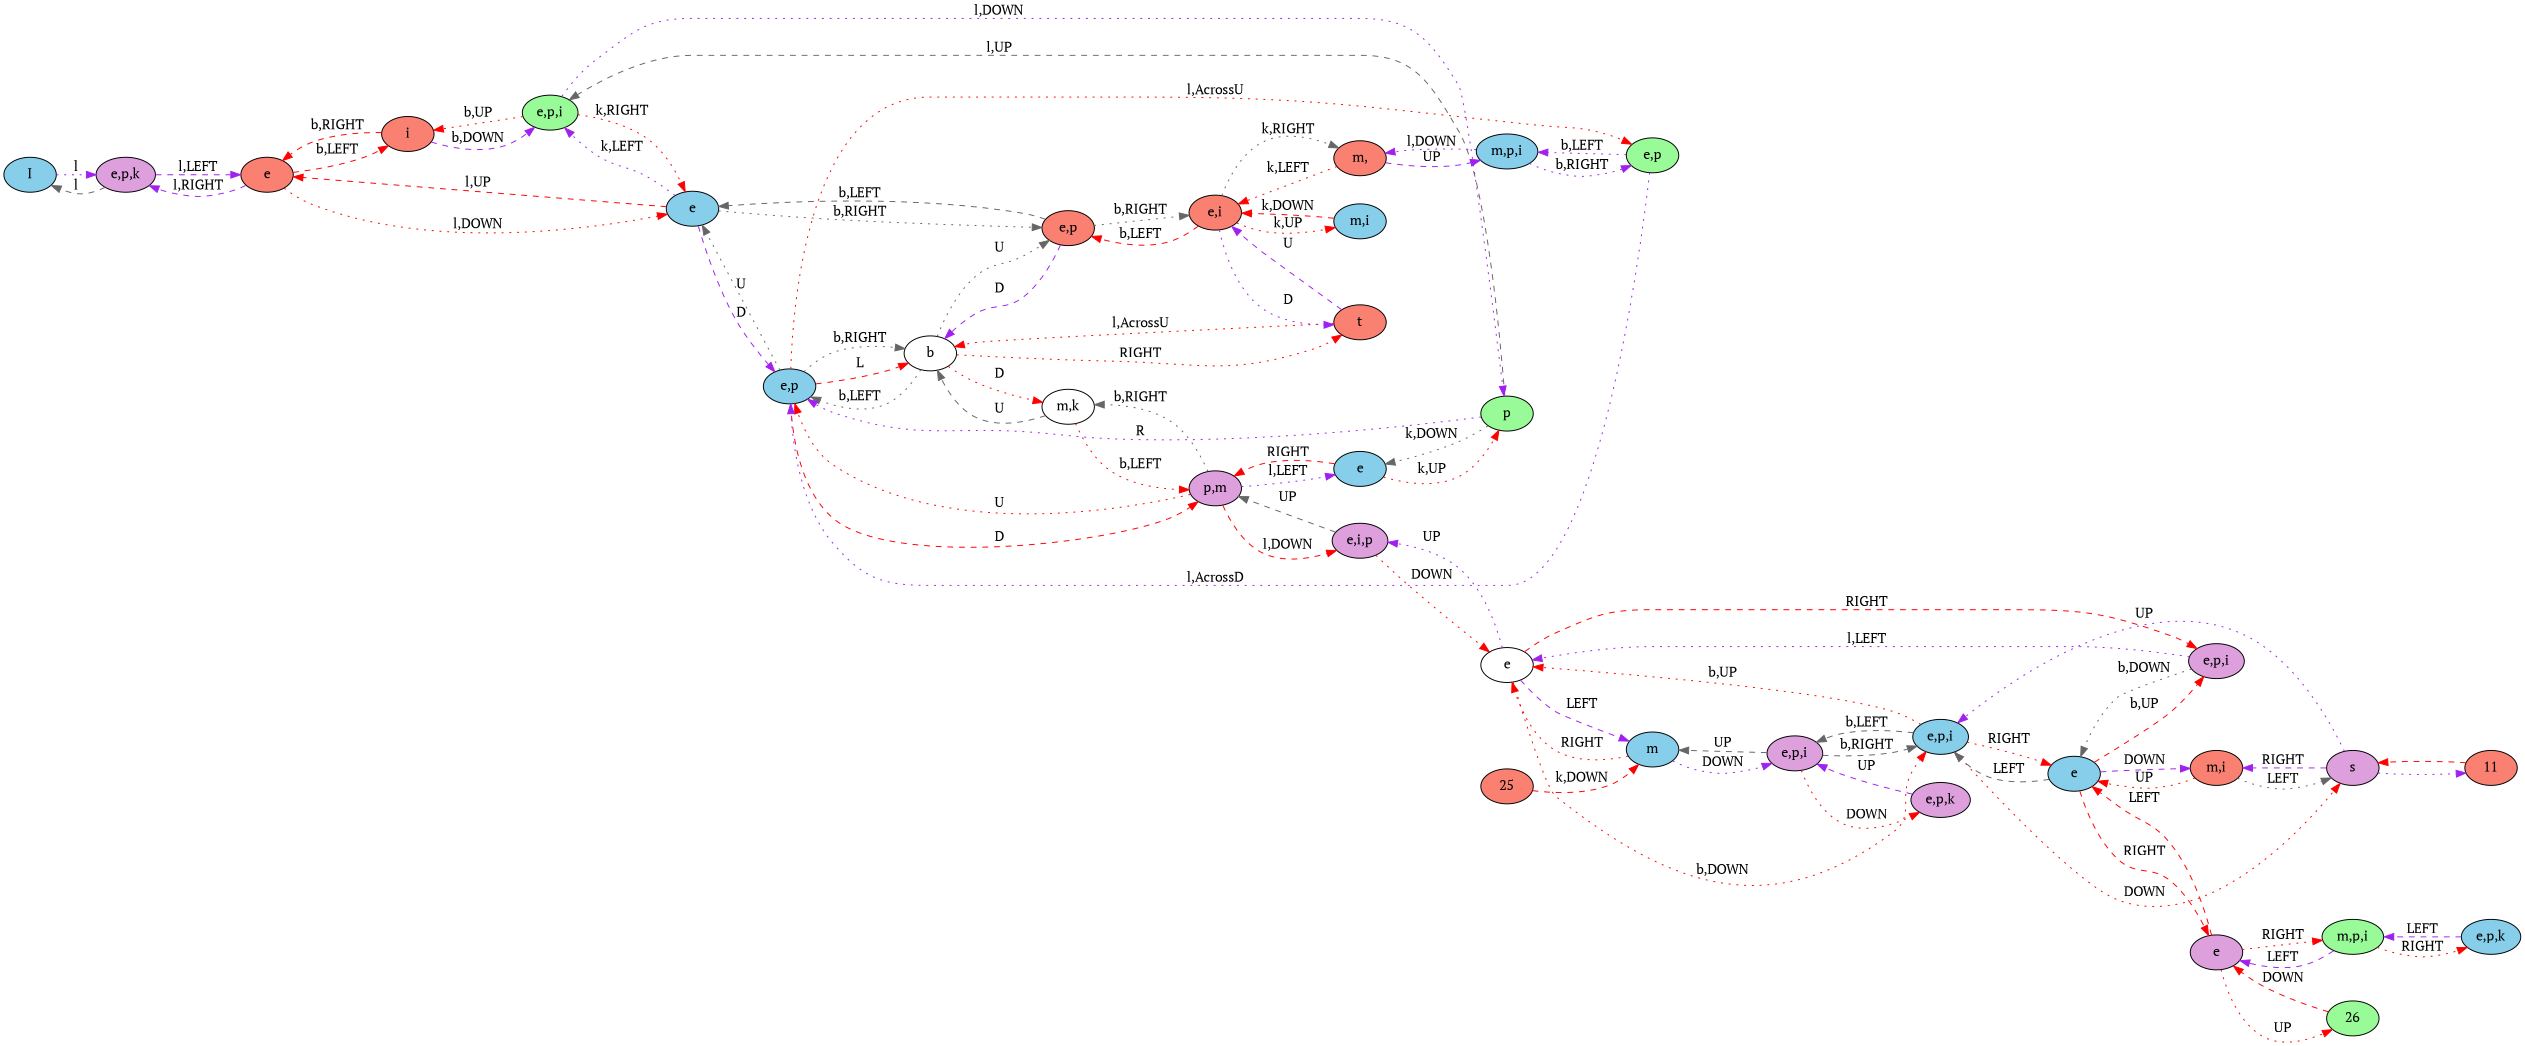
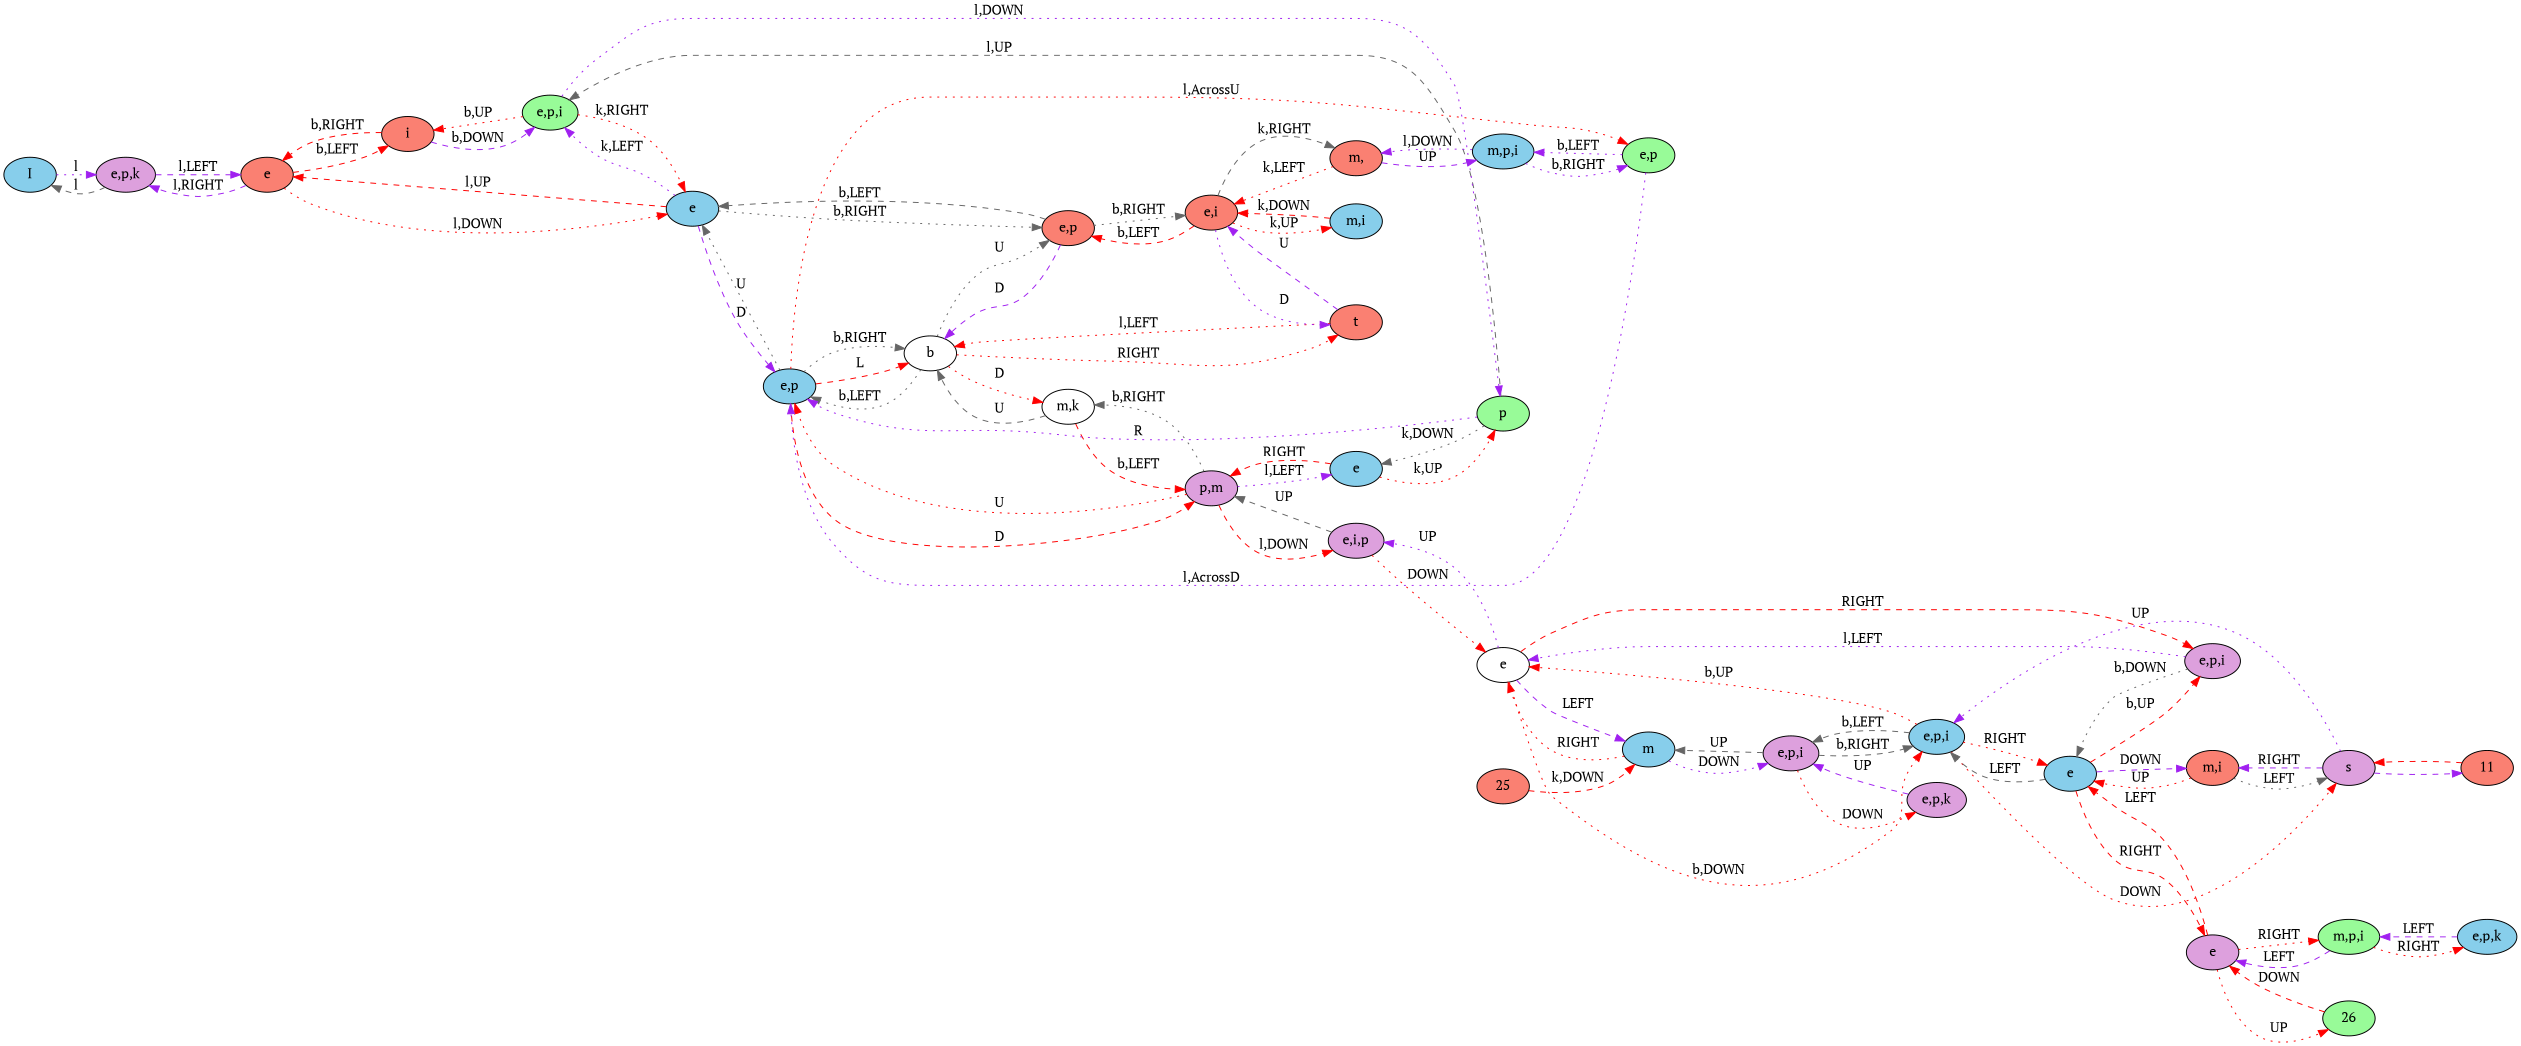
edge "e,i" -> "m,": style dotted -> dashed
edge "t" -> "b": label "l,AcrossU" -> "l,LEFT"
edge "m,k" -> "p,m": style dotted -> dashed
edge "s" -> "11": style dotted -> dashed
